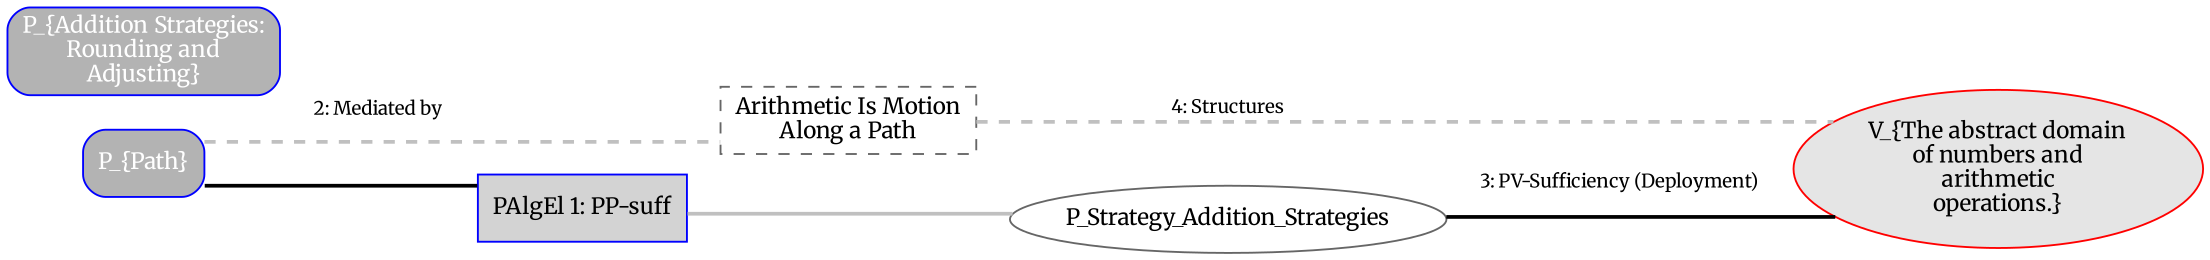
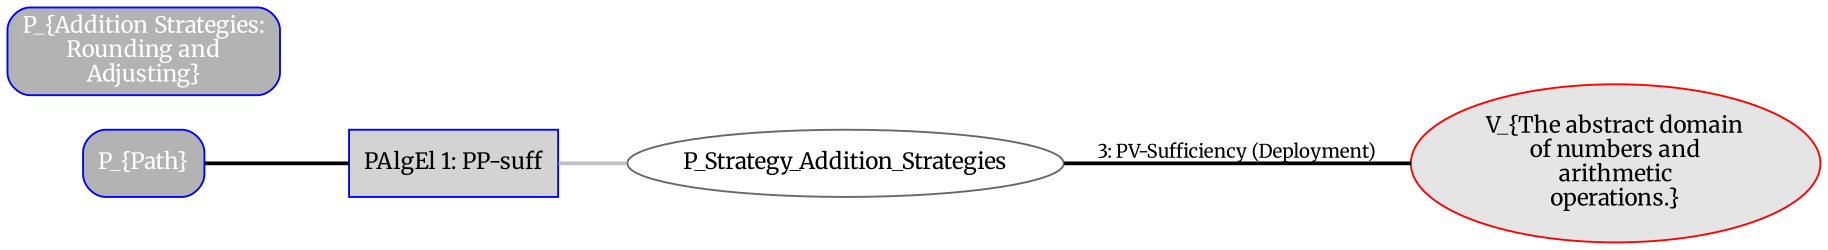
node "Arithmetic Is Motion Along a Path": removed
